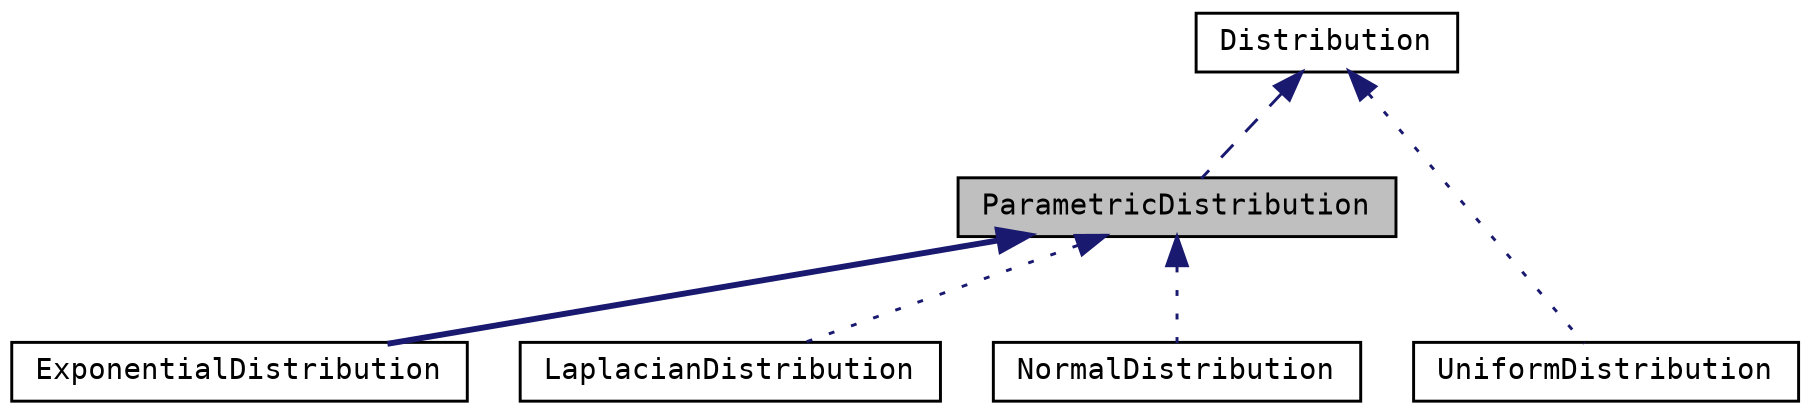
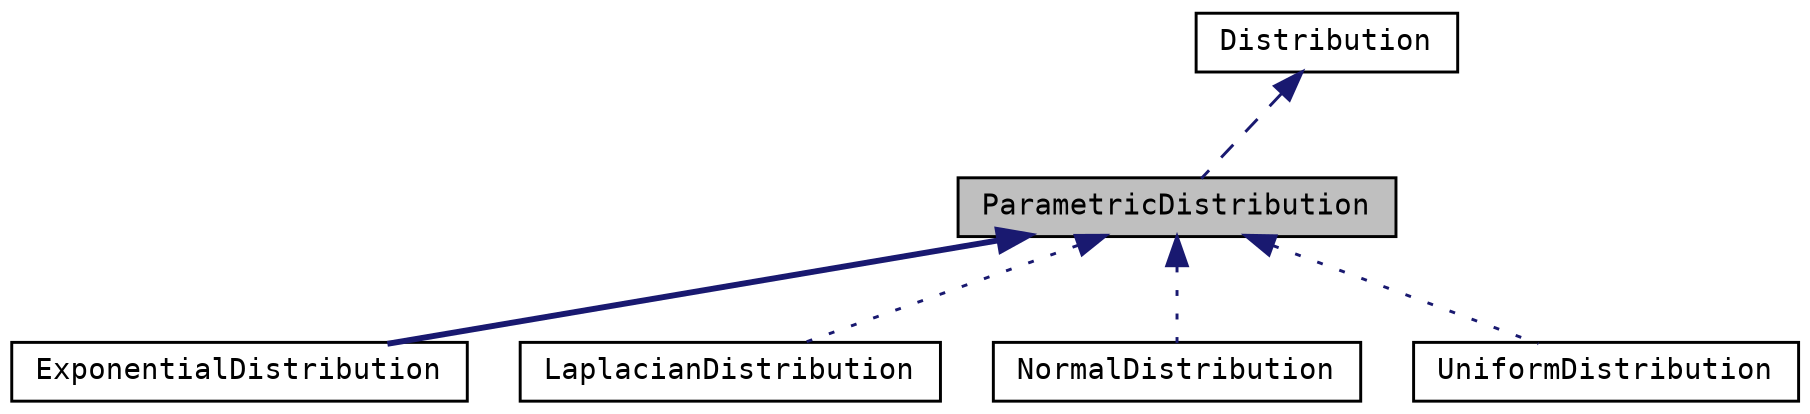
edge "UniformDistribution" -> "Distribution": now "UniformDistribution" -> "ParametricDistribution"
